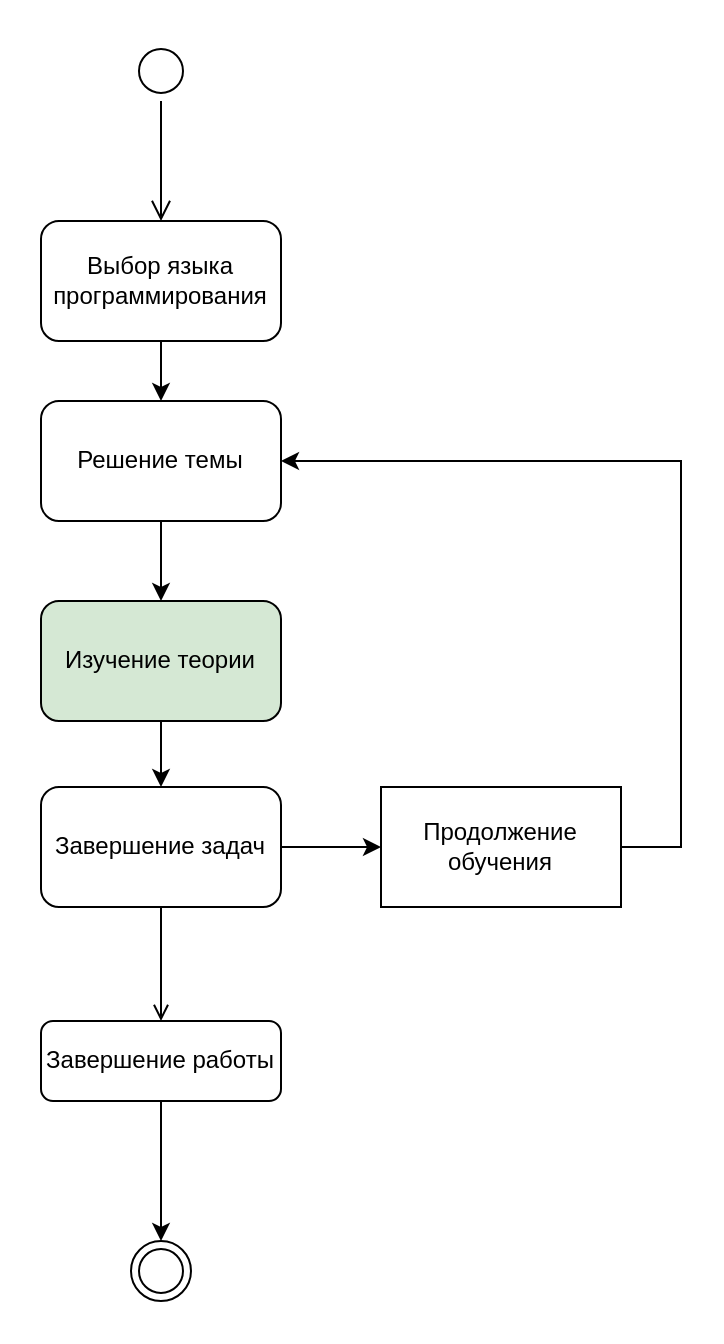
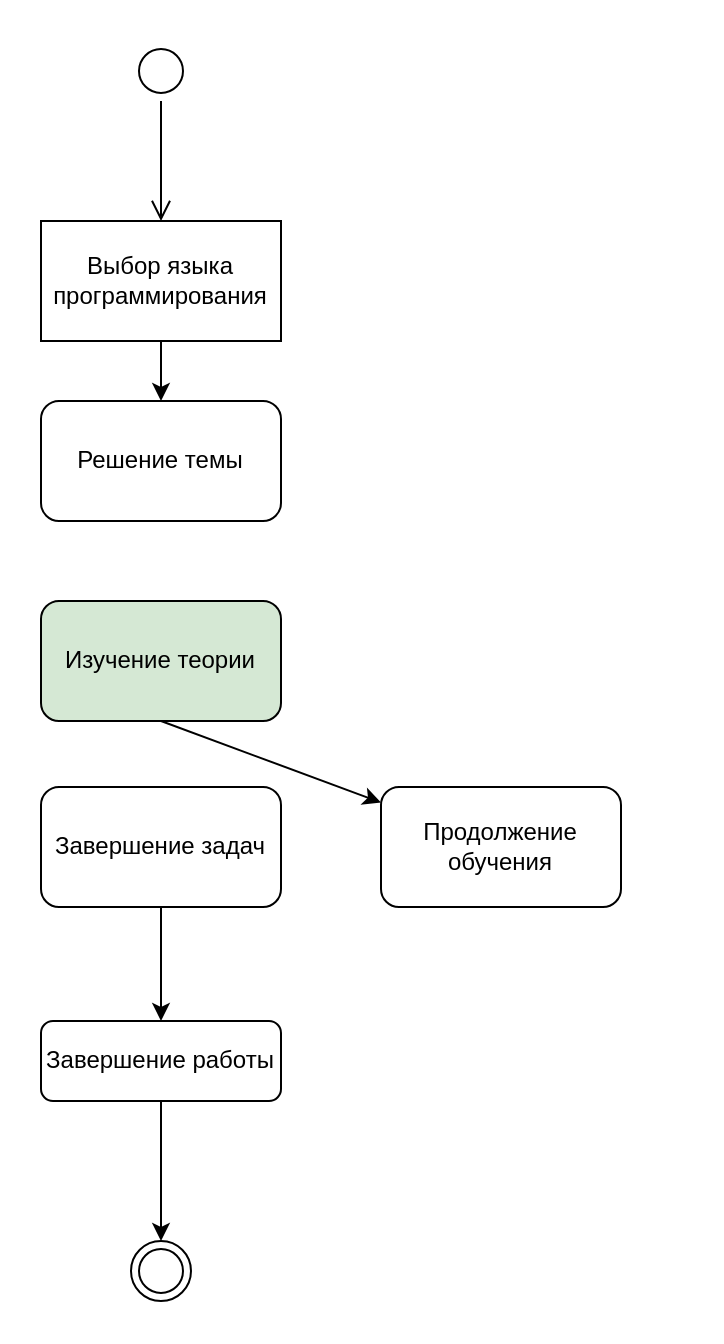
node "Выбор языка программирования": shape rounded rectangle -> rectangle
edge "Продолжение обучения" -> "Решение темы": removed
edge "Решение темы" -> "Изучение теории": removed
edge "Изучение теории" -> "Завершение задач": now "Изучение теории" -> "Продолжение обучения"
edge "Завершение задач" -> "Продолжение обучения": removed
node "Продолжение обучения": shape rectangle -> rounded rectangle
edge "Завершение задач" -> "Завершение работы": arrowhead open -> classic
